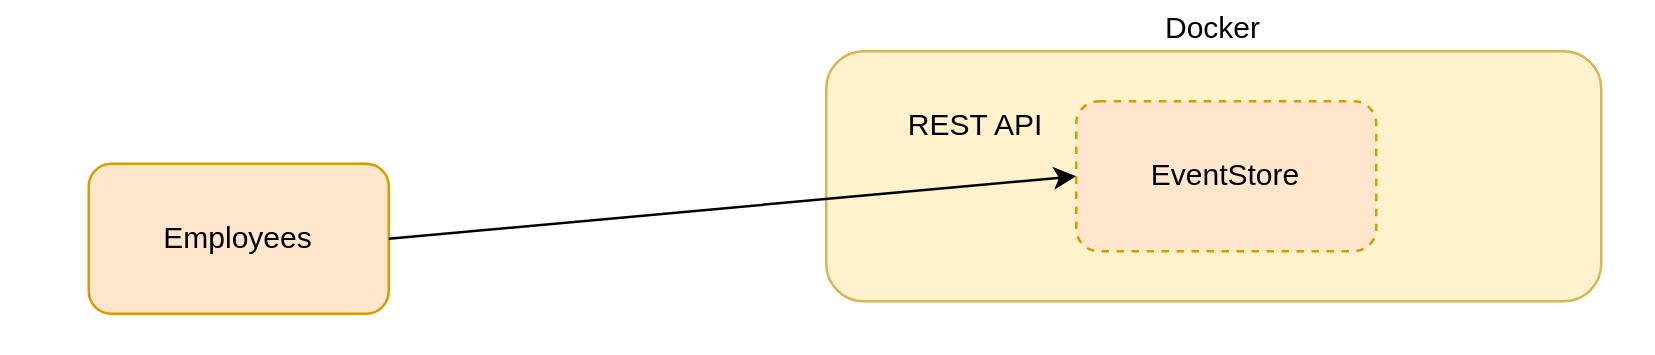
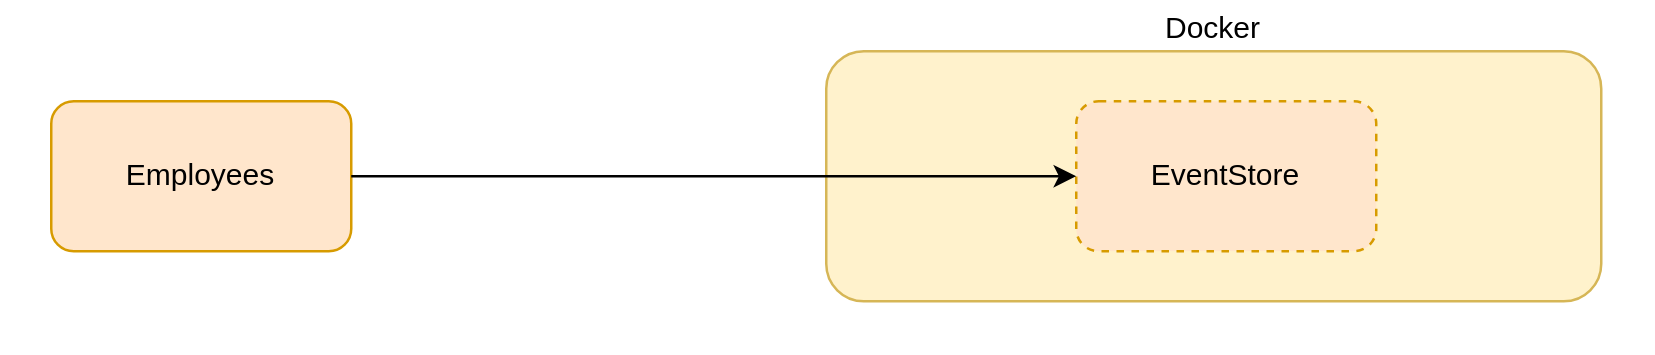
node "REST API": removed
node "Employees": moved (239, 239) -> (201, 176)
